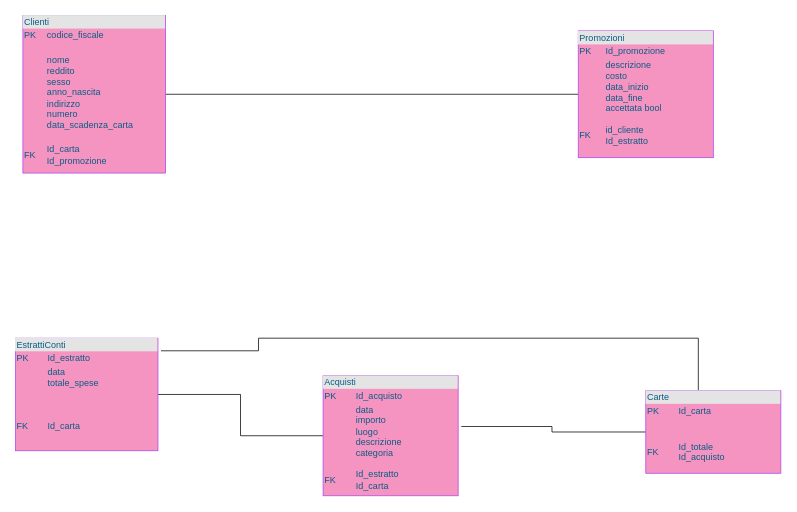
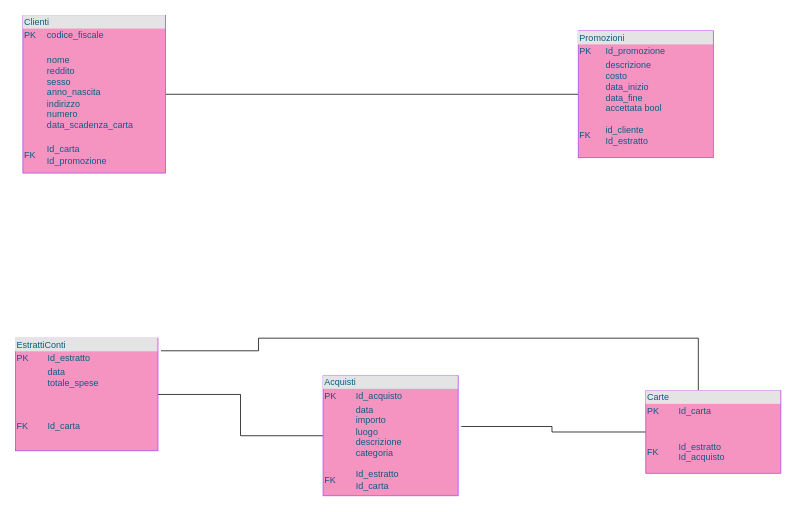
node "Carte PK Id_carta FK Id_totale Id_acquisto": label "Carte PK Id_carta FK Id_totale Id_acquisto" -> "Carte PK Id_carta FK Id_estratto Id_acquisto"
